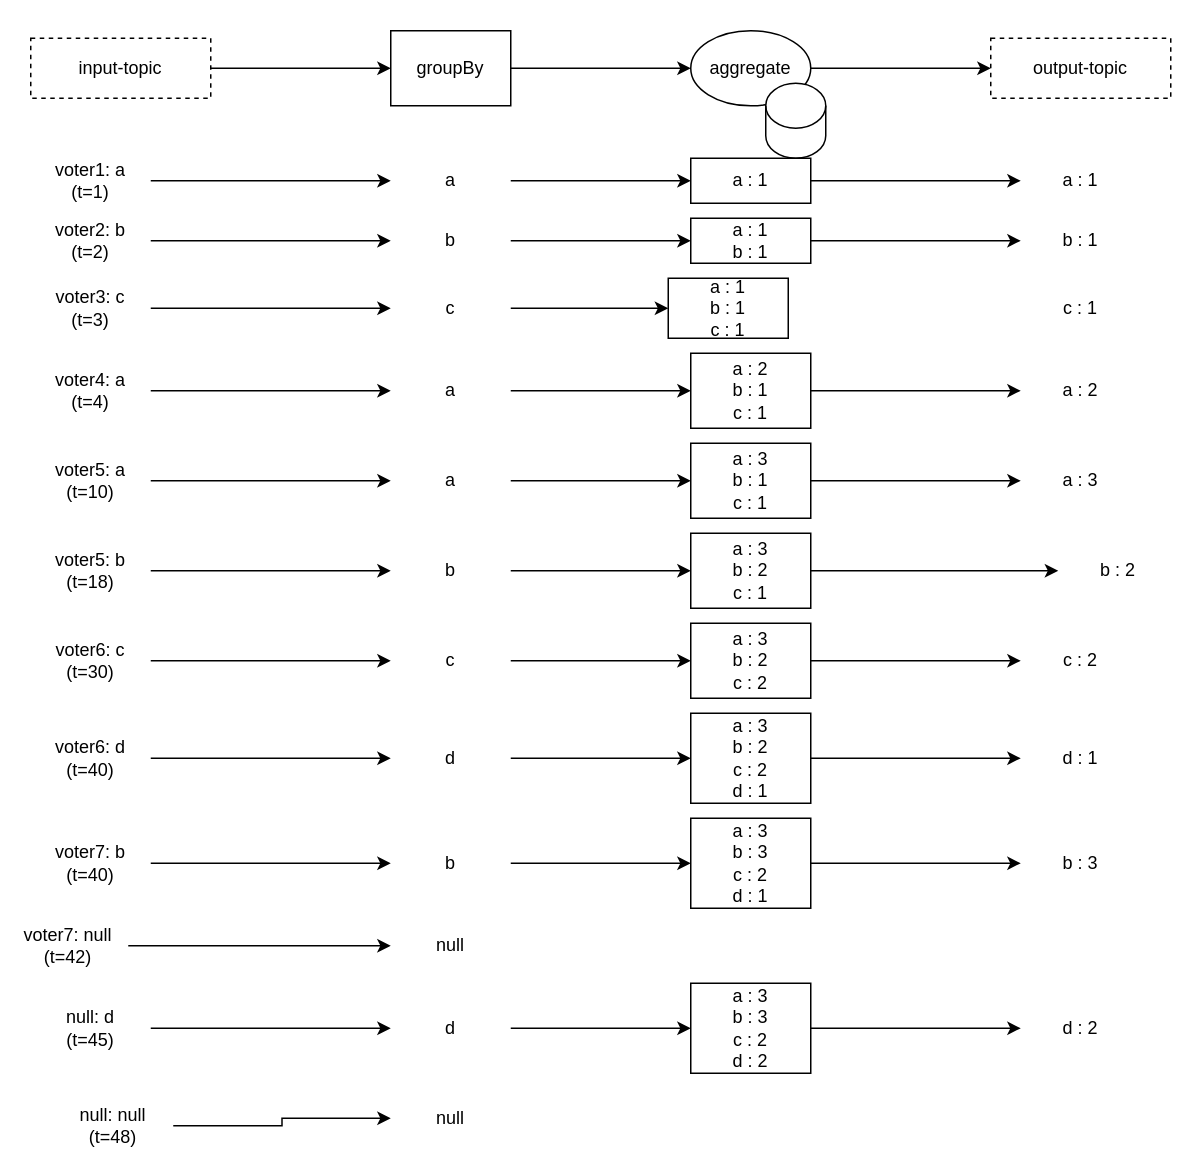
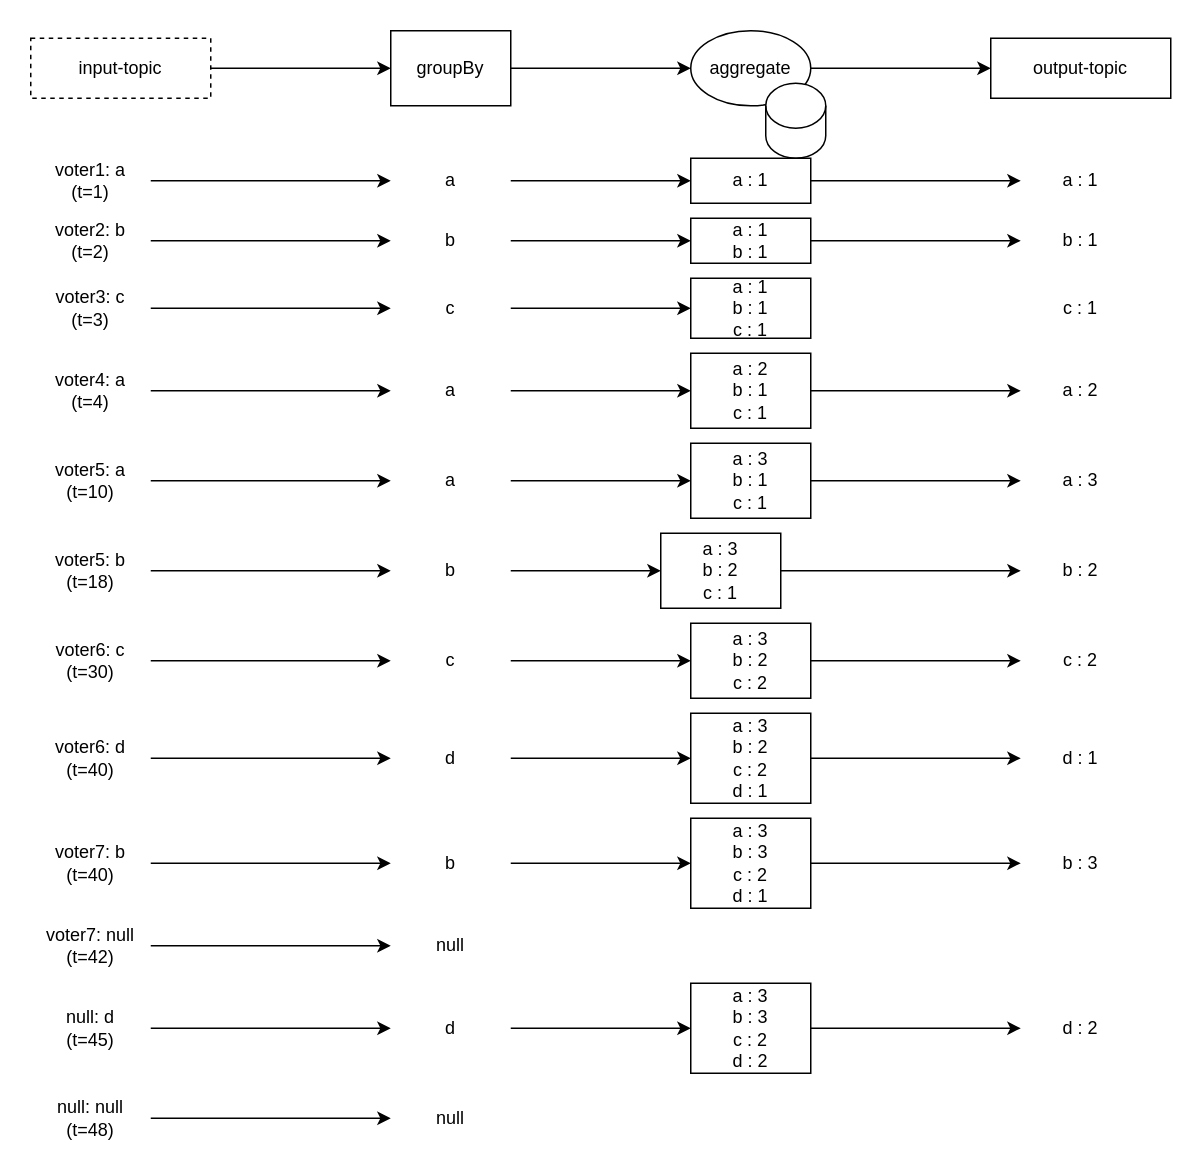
node "output-topic": style dashed -> solid
node "a : 1 b : 1 c : 1": moved (728, 308) -> (751, 308)
node "a : 3 b : 2 c : 1": moved (751, 571) -> (721, 571)
node "b : 2": moved (1118, 571) -> (1081, 571)
node "voter7: null (t=42)": moved (68, 946) -> (91, 946)
node "null: null (t=48)": moved (113, 1126) -> (91, 1118)
